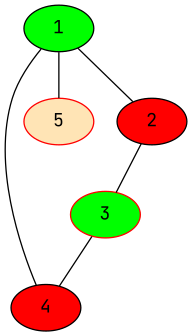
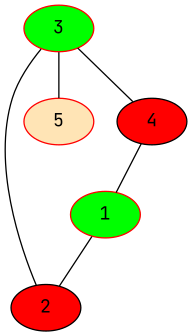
node "1": color black -> red
edge "1" -- "5": now "3" -- "5"
